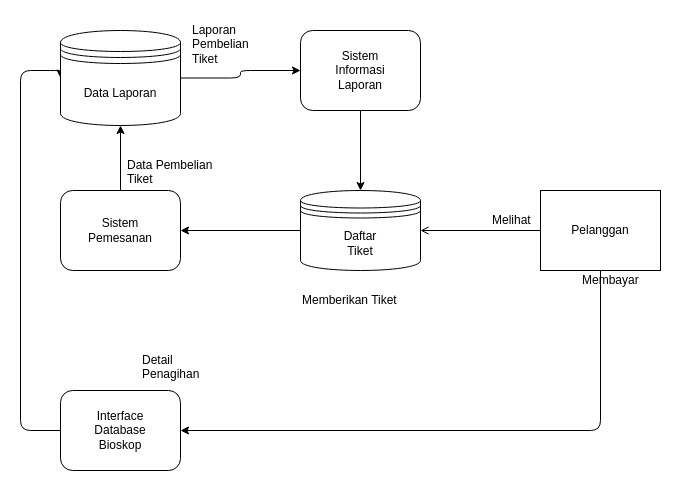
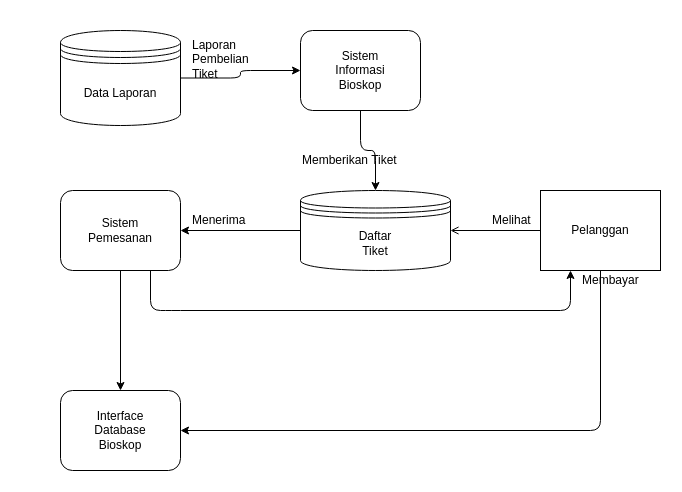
node "Laporan Pembelian Tiket": moved (231, 41) -> (231, 56)
node "Sistem Informasi Laporan": label "Sistem Informasi Laporan" -> "Sistem Informasi Bioskop"
edge "Sistem Pemesanan" -> "Data Laporan": removed
node "Data Pembelian Tiket": removed
node "Menerima": added
node "Daftar Tiket": size 120x80 -> 150x80
edge "Interface Database Bioskop" -> "Data Laporan": removed
node "Memberikan Tiket": moved (366, 301) -> (366, 161)
edge "Sistem Pemesanan" -> "Pelanggan": added
edge "Sistem Pemesanan" -> "Interface Database Bioskop": added
node "Detail Penagihan": removed
